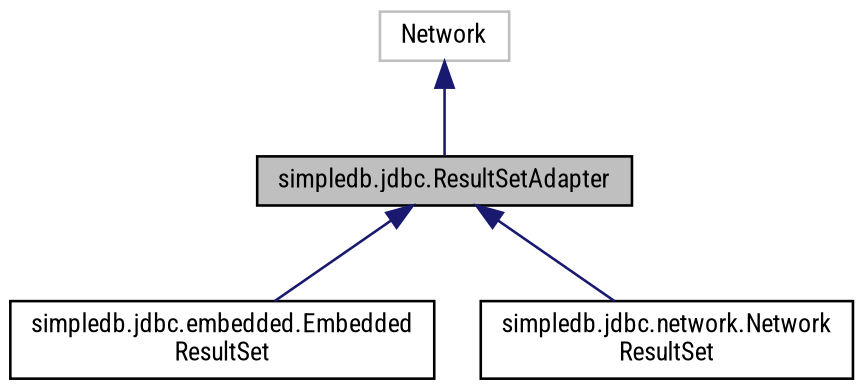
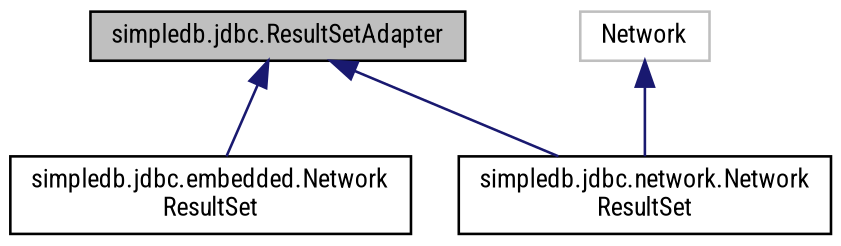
edge "simpledb.jdbc.ResultSetAdapter" -> "Network": now "simpledb.jdbc.network.Network ResultSet" -> "Network"
node "simpledb.jdbc.embedded.Embedded ResultSet": label "simpledb.jdbc.embedded.Embedded ResultSet" -> "simpledb.jdbc.embedded.Network ResultSet"
